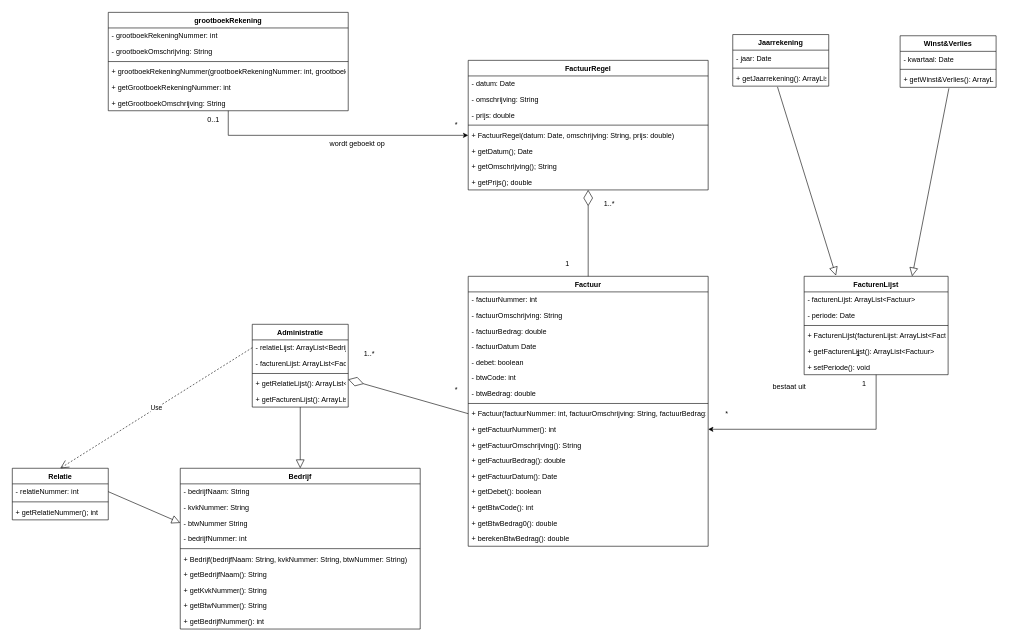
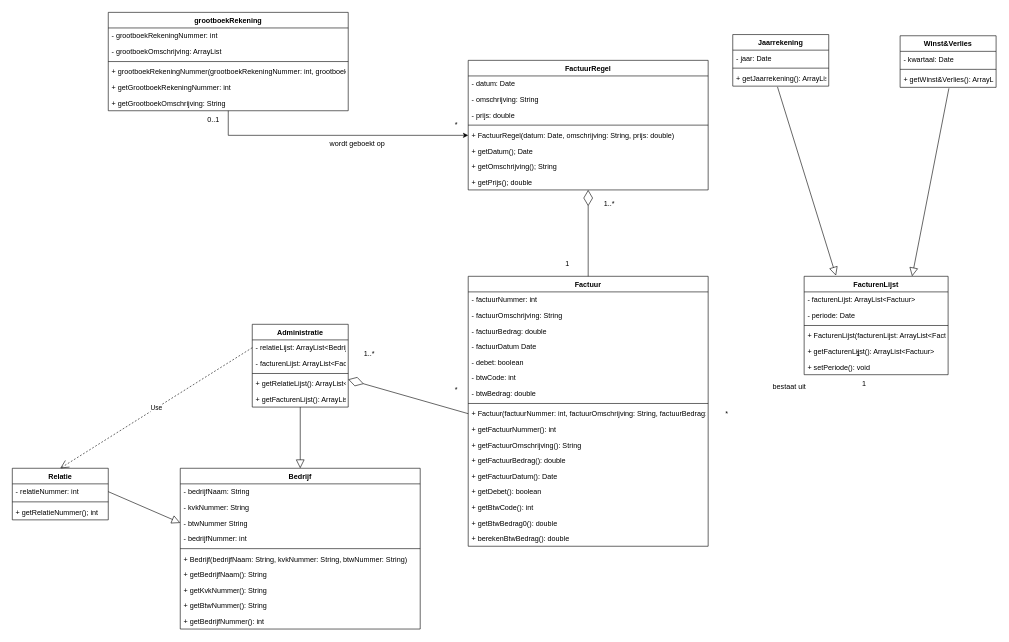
node "- grootboekOmschrijving: String": label "- grootboekOmschrijving: String" -> "- grootboekOmschrijving: ArrayList"
edge "FacturenLijst" -> "+ getFactuurNummer(): int": removed
